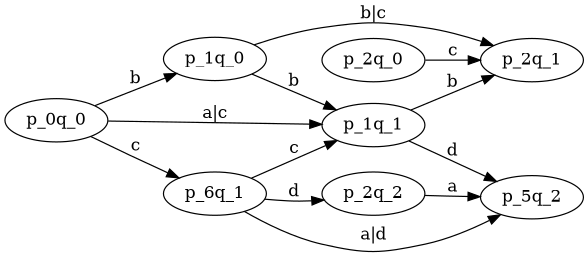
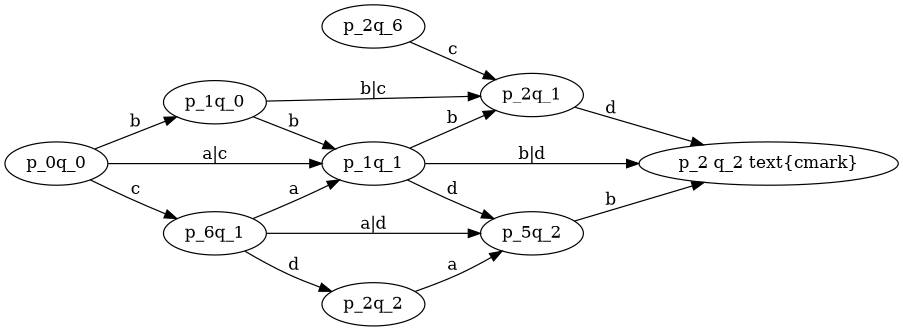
node "p_2q_0": label "p_2q_0" -> "p_2q_6"
edge "p_6q_1" -> "p_1q_1": label "c" -> "a"
node "p_2 q_2 text{cmark}": added
